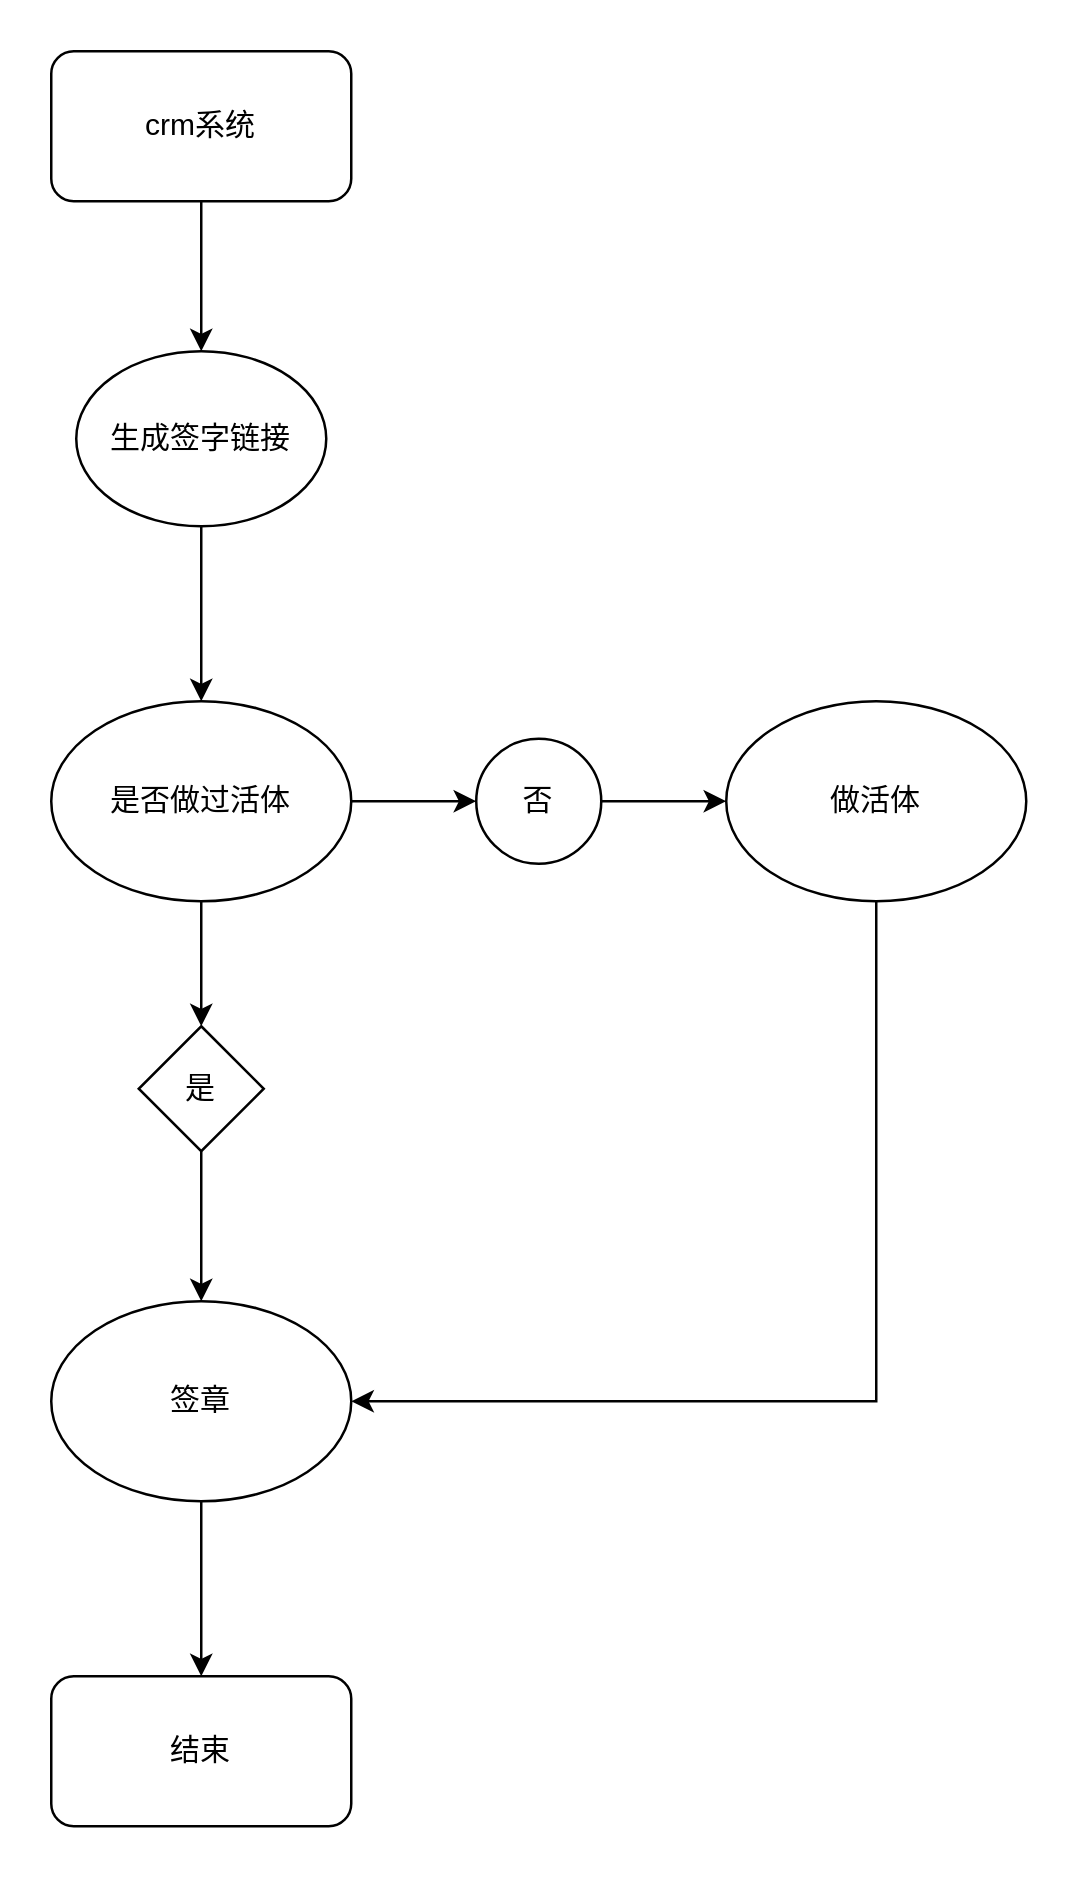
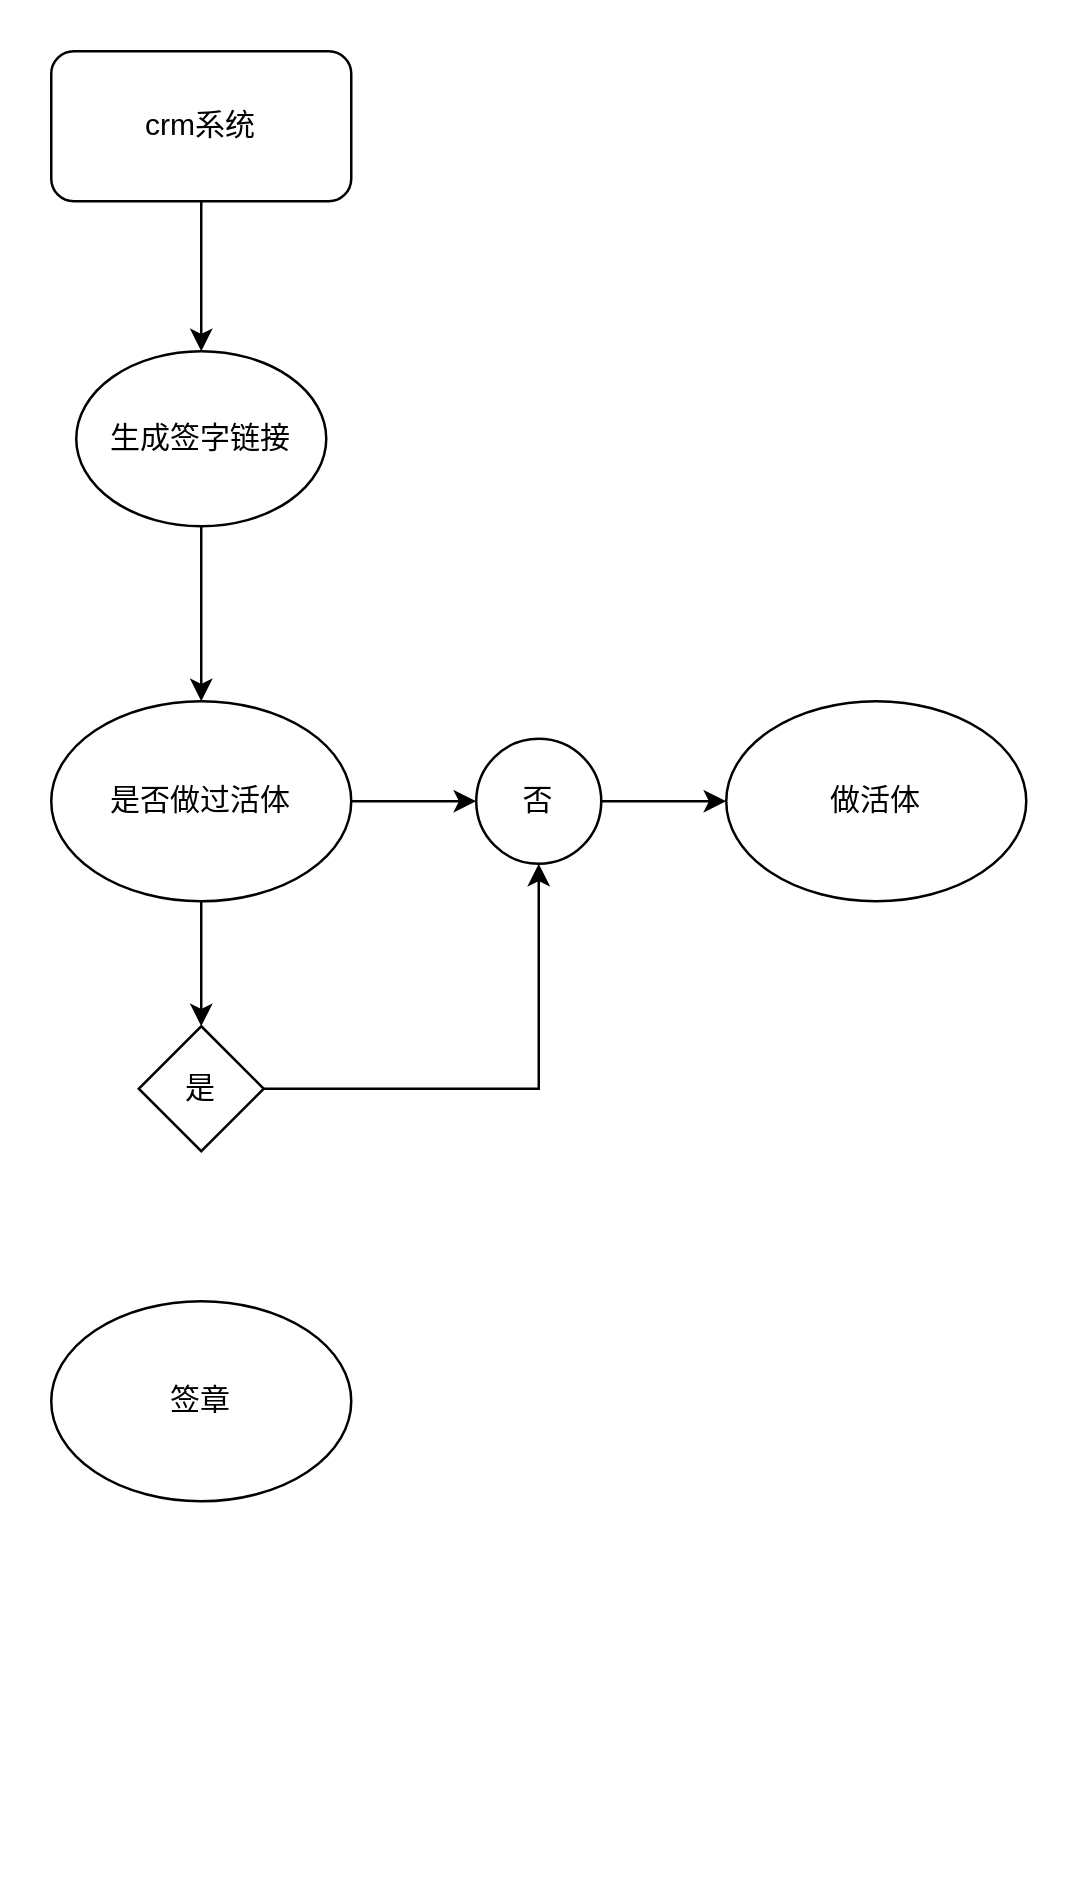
edge "是" -> "签章": now "是" -> "否"
edge "做活体" -> "签章": removed
edge "签章" -> "结束": removed
node "结束": removed
